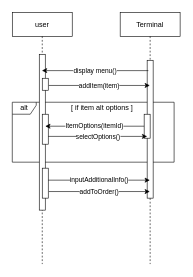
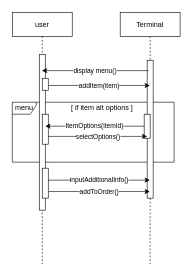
node "alt": label "alt" -> "menu"
